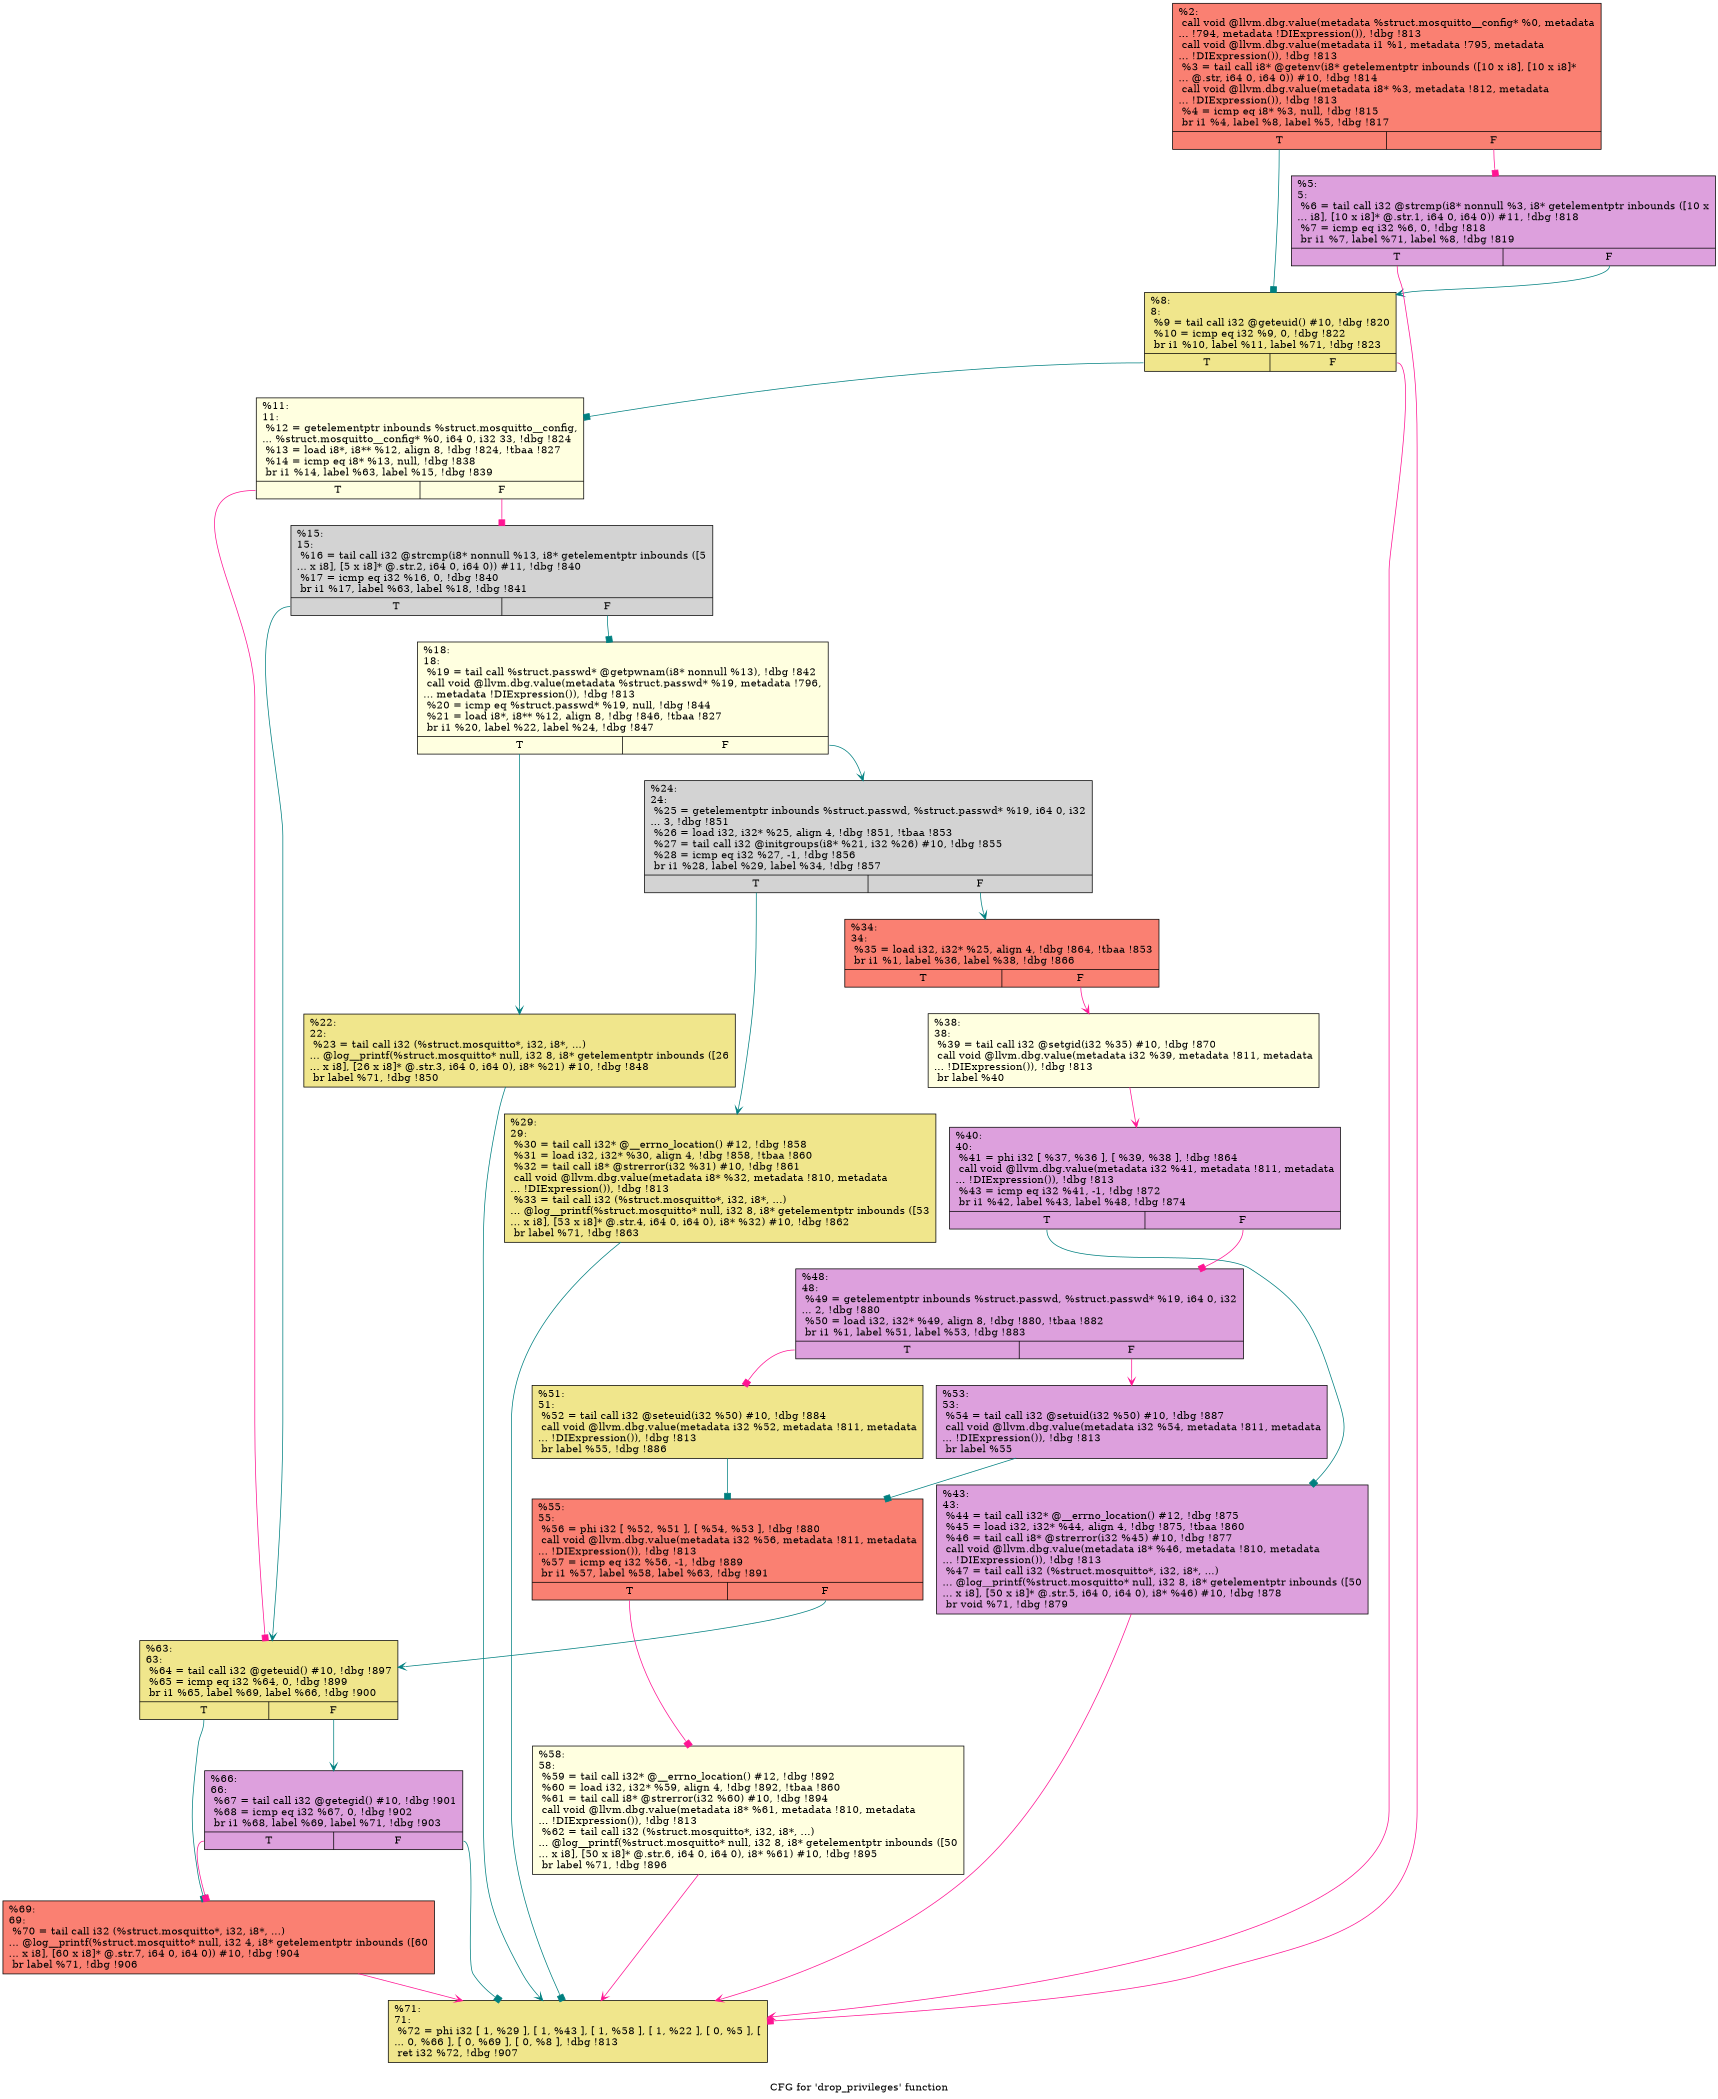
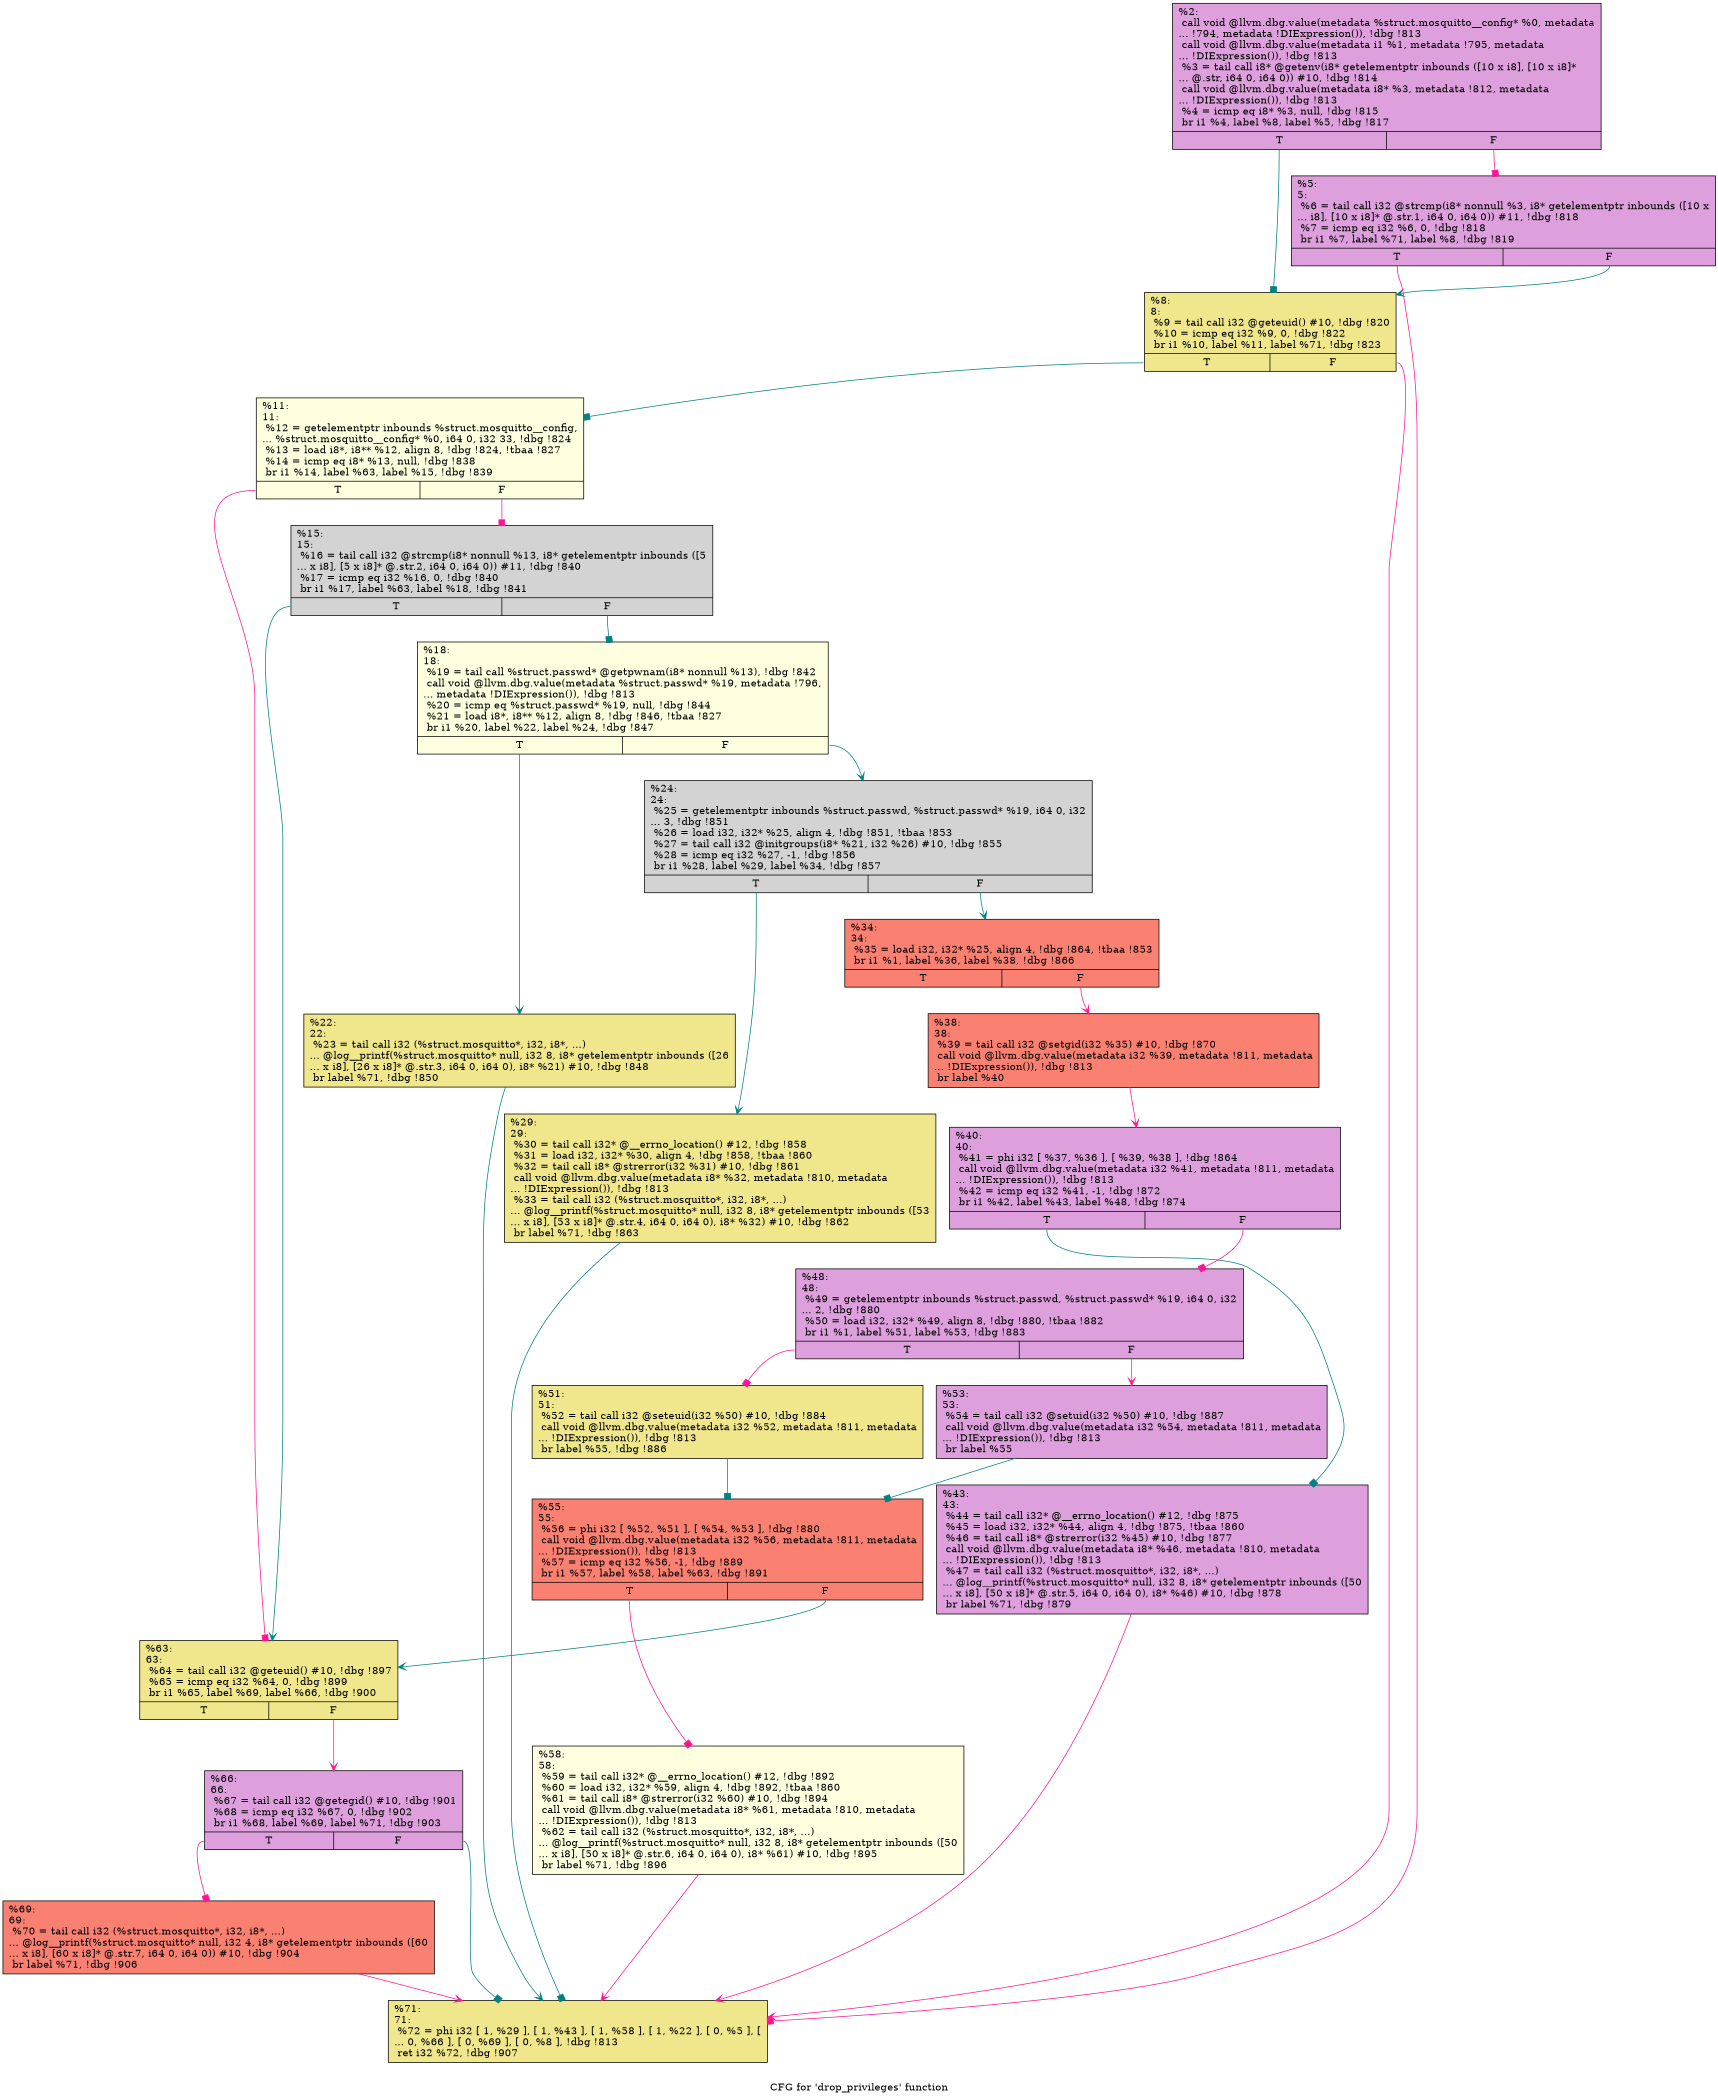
node "%2:": fillcolor salmon -> plum
node "%38:": fillcolor lightyellow -> salmon
node "%40:": text "%43 = icmp eq i32 %41, -1, !dbg !872" -> "%42 = icmp eq i32 %41, -1, !dbg !872"
node "%43:": text "br void %71, !dbg !879" -> "br label %71, !dbg !879"
edge "%63:" -> "%66:": color teal -> deeppink
edge "%63:" -> "%69:": removed
